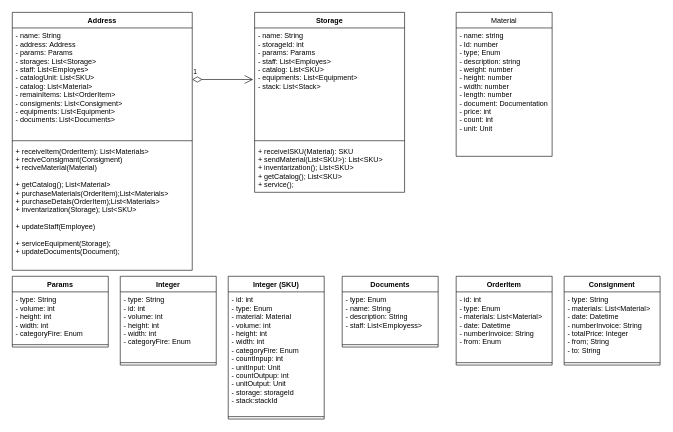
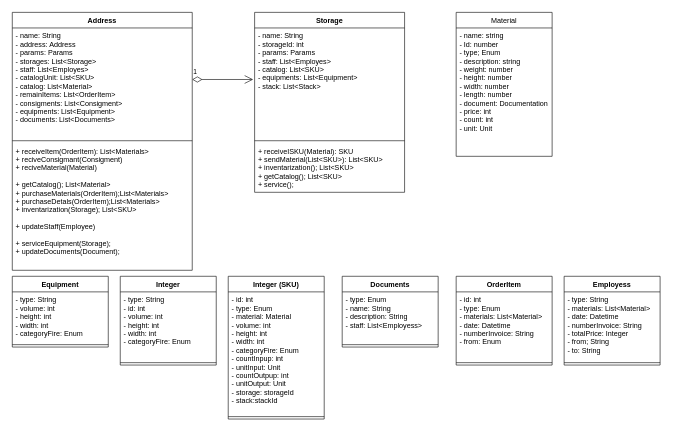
node "Params": label "Params" -> "Equipment"
node "Consignment": label "Consignment" -> "Employess"
